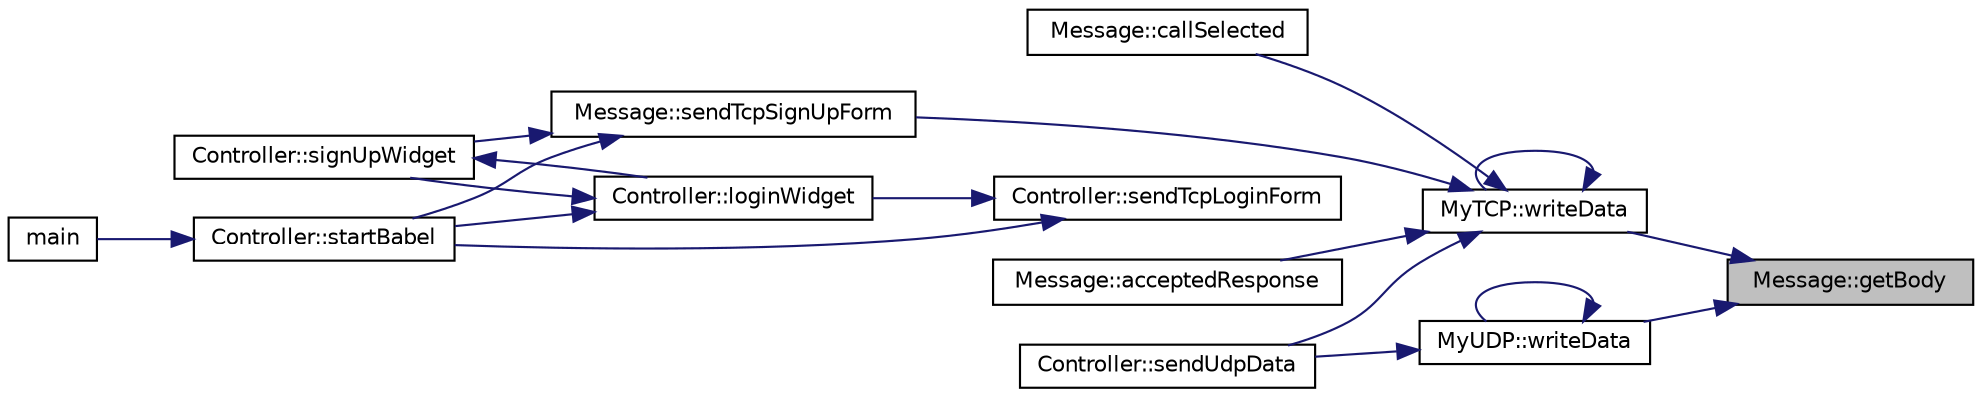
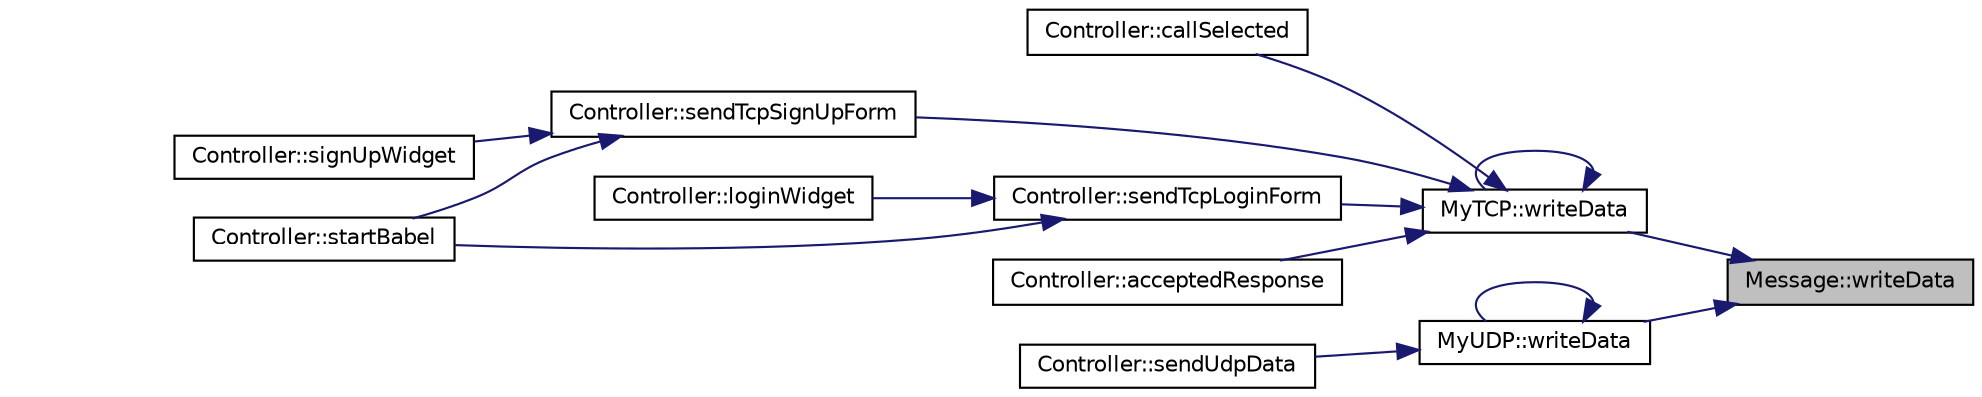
node "Message::callSelected": label "Message::callSelected" -> "Controller::callSelected"
node "Message::sendTcpSignUpForm": label "Message::sendTcpSignUpForm" -> "Controller::sendTcpSignUpForm"
edge "Controller::loginWidget" -> "Controller::signUpWidget": removed
edge "Controller::signUpWidget" -> "Controller::loginWidget": removed
edge "Controller::startBabel" -> "Controller::loginWidget": removed
node "main": removed
node "Message::acceptedResponse": label "Message::acceptedResponse" -> "Controller::acceptedResponse"
node "Message::getBody": label "Message::getBody" -> "Message::writeData"
edge "Controller::sendUdpData" -> "MyTCP::writeData": now "Controller::sendTcpLoginForm" -> "MyTCP::writeData"
